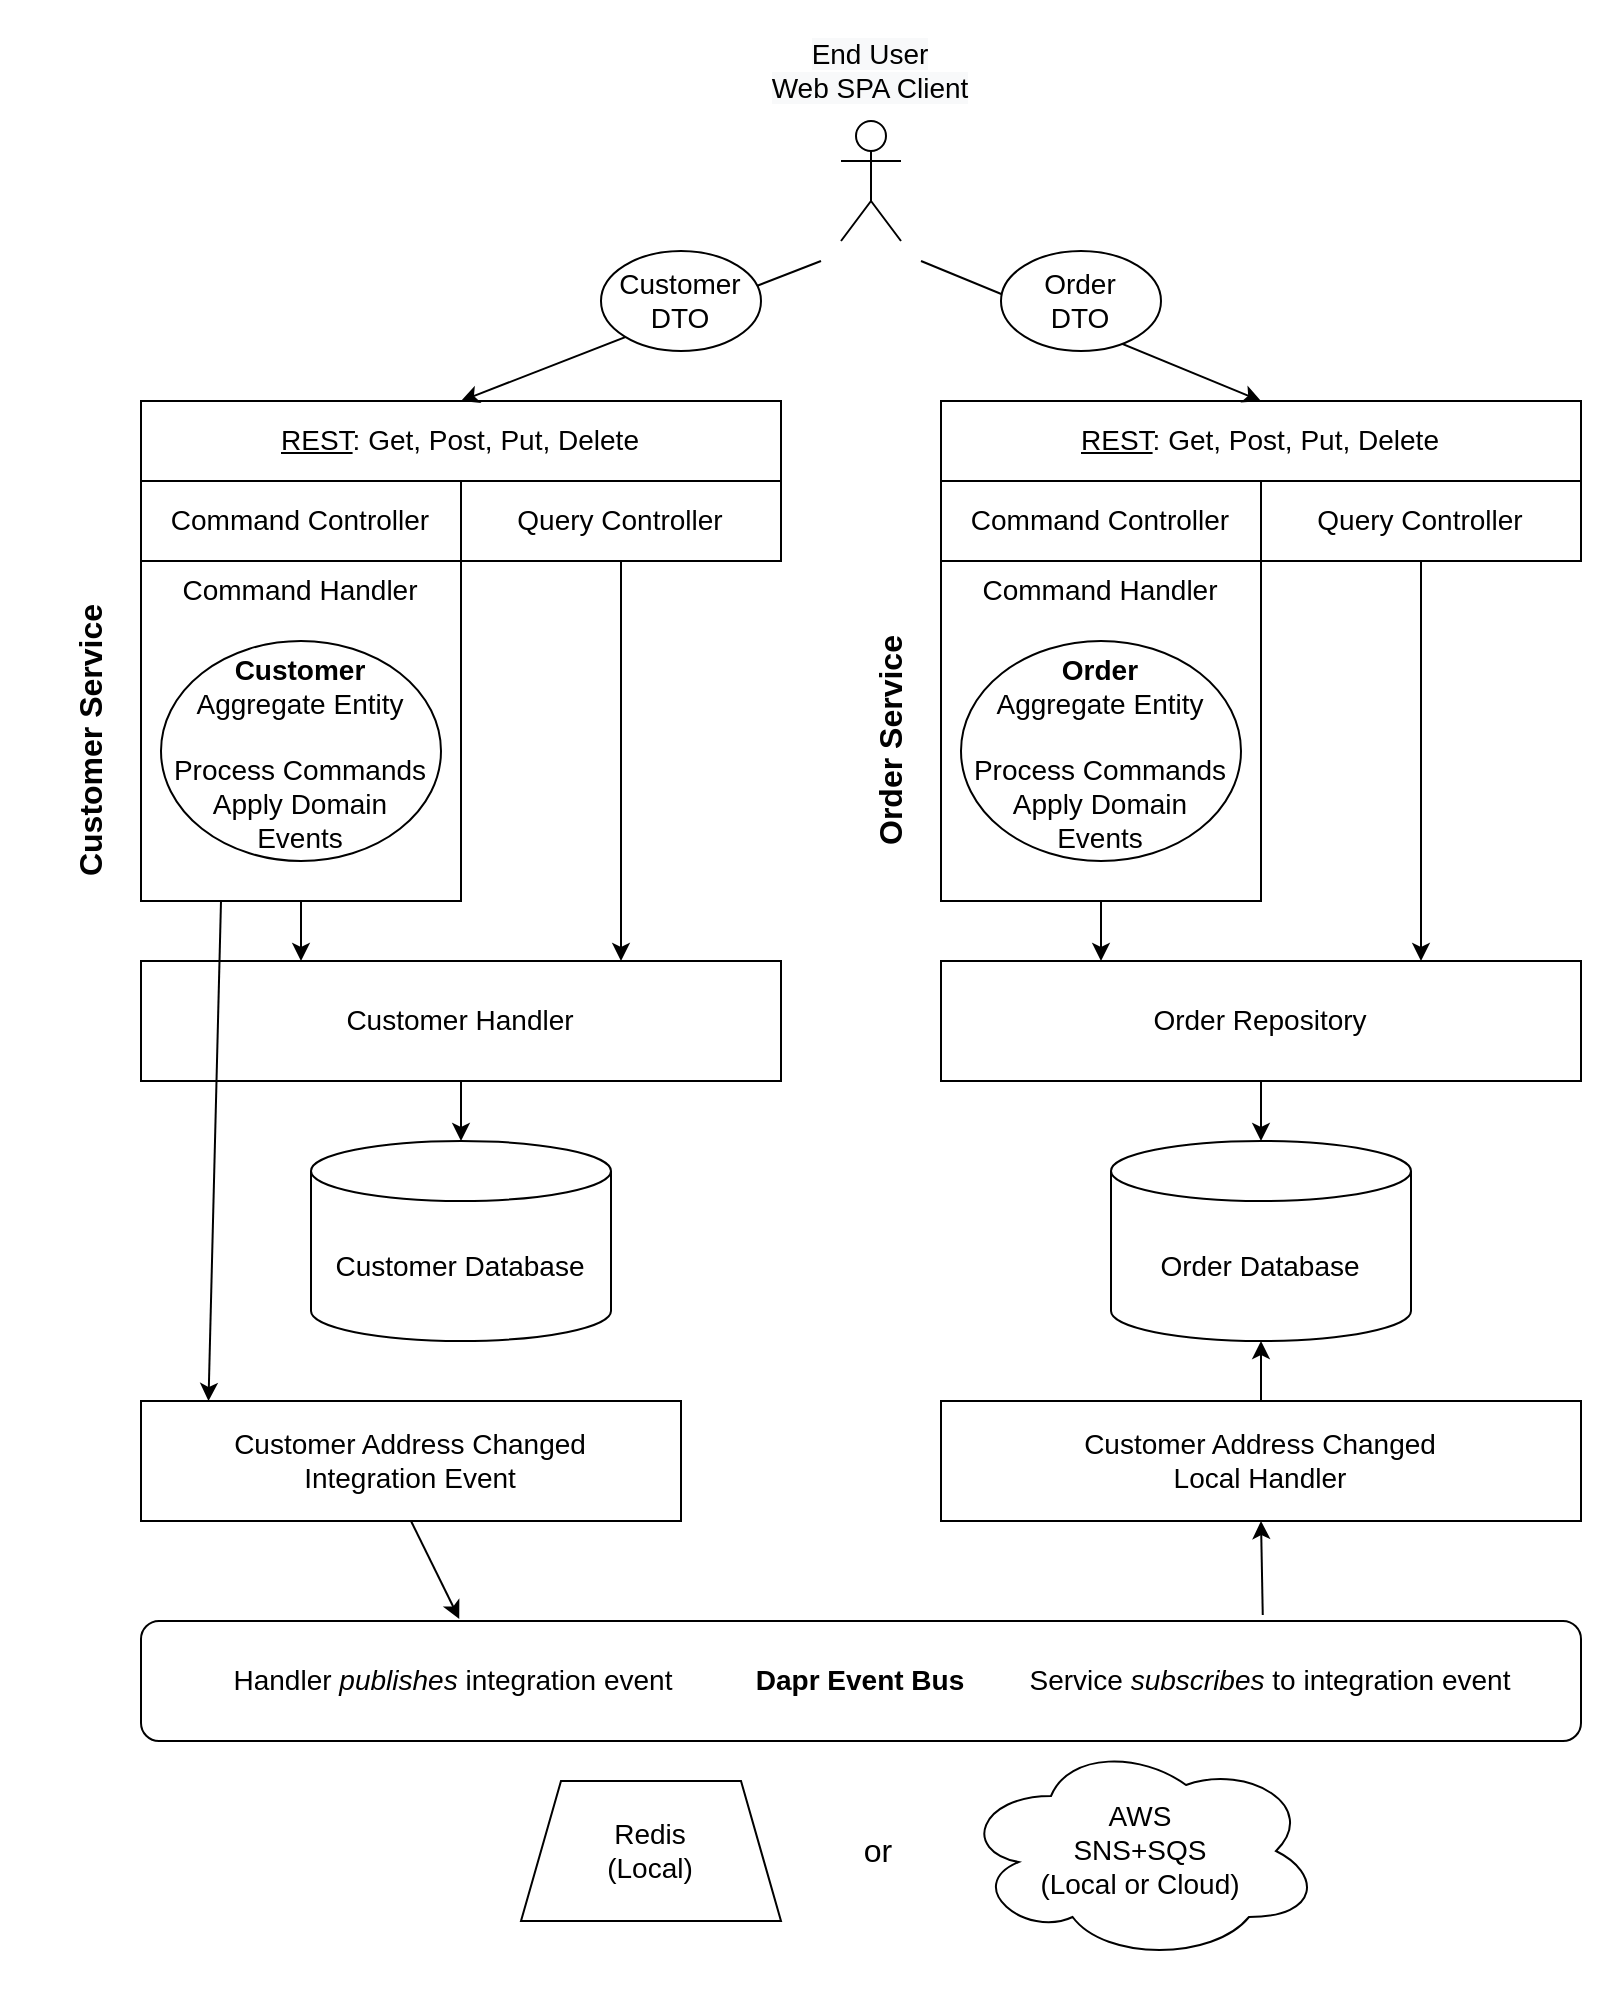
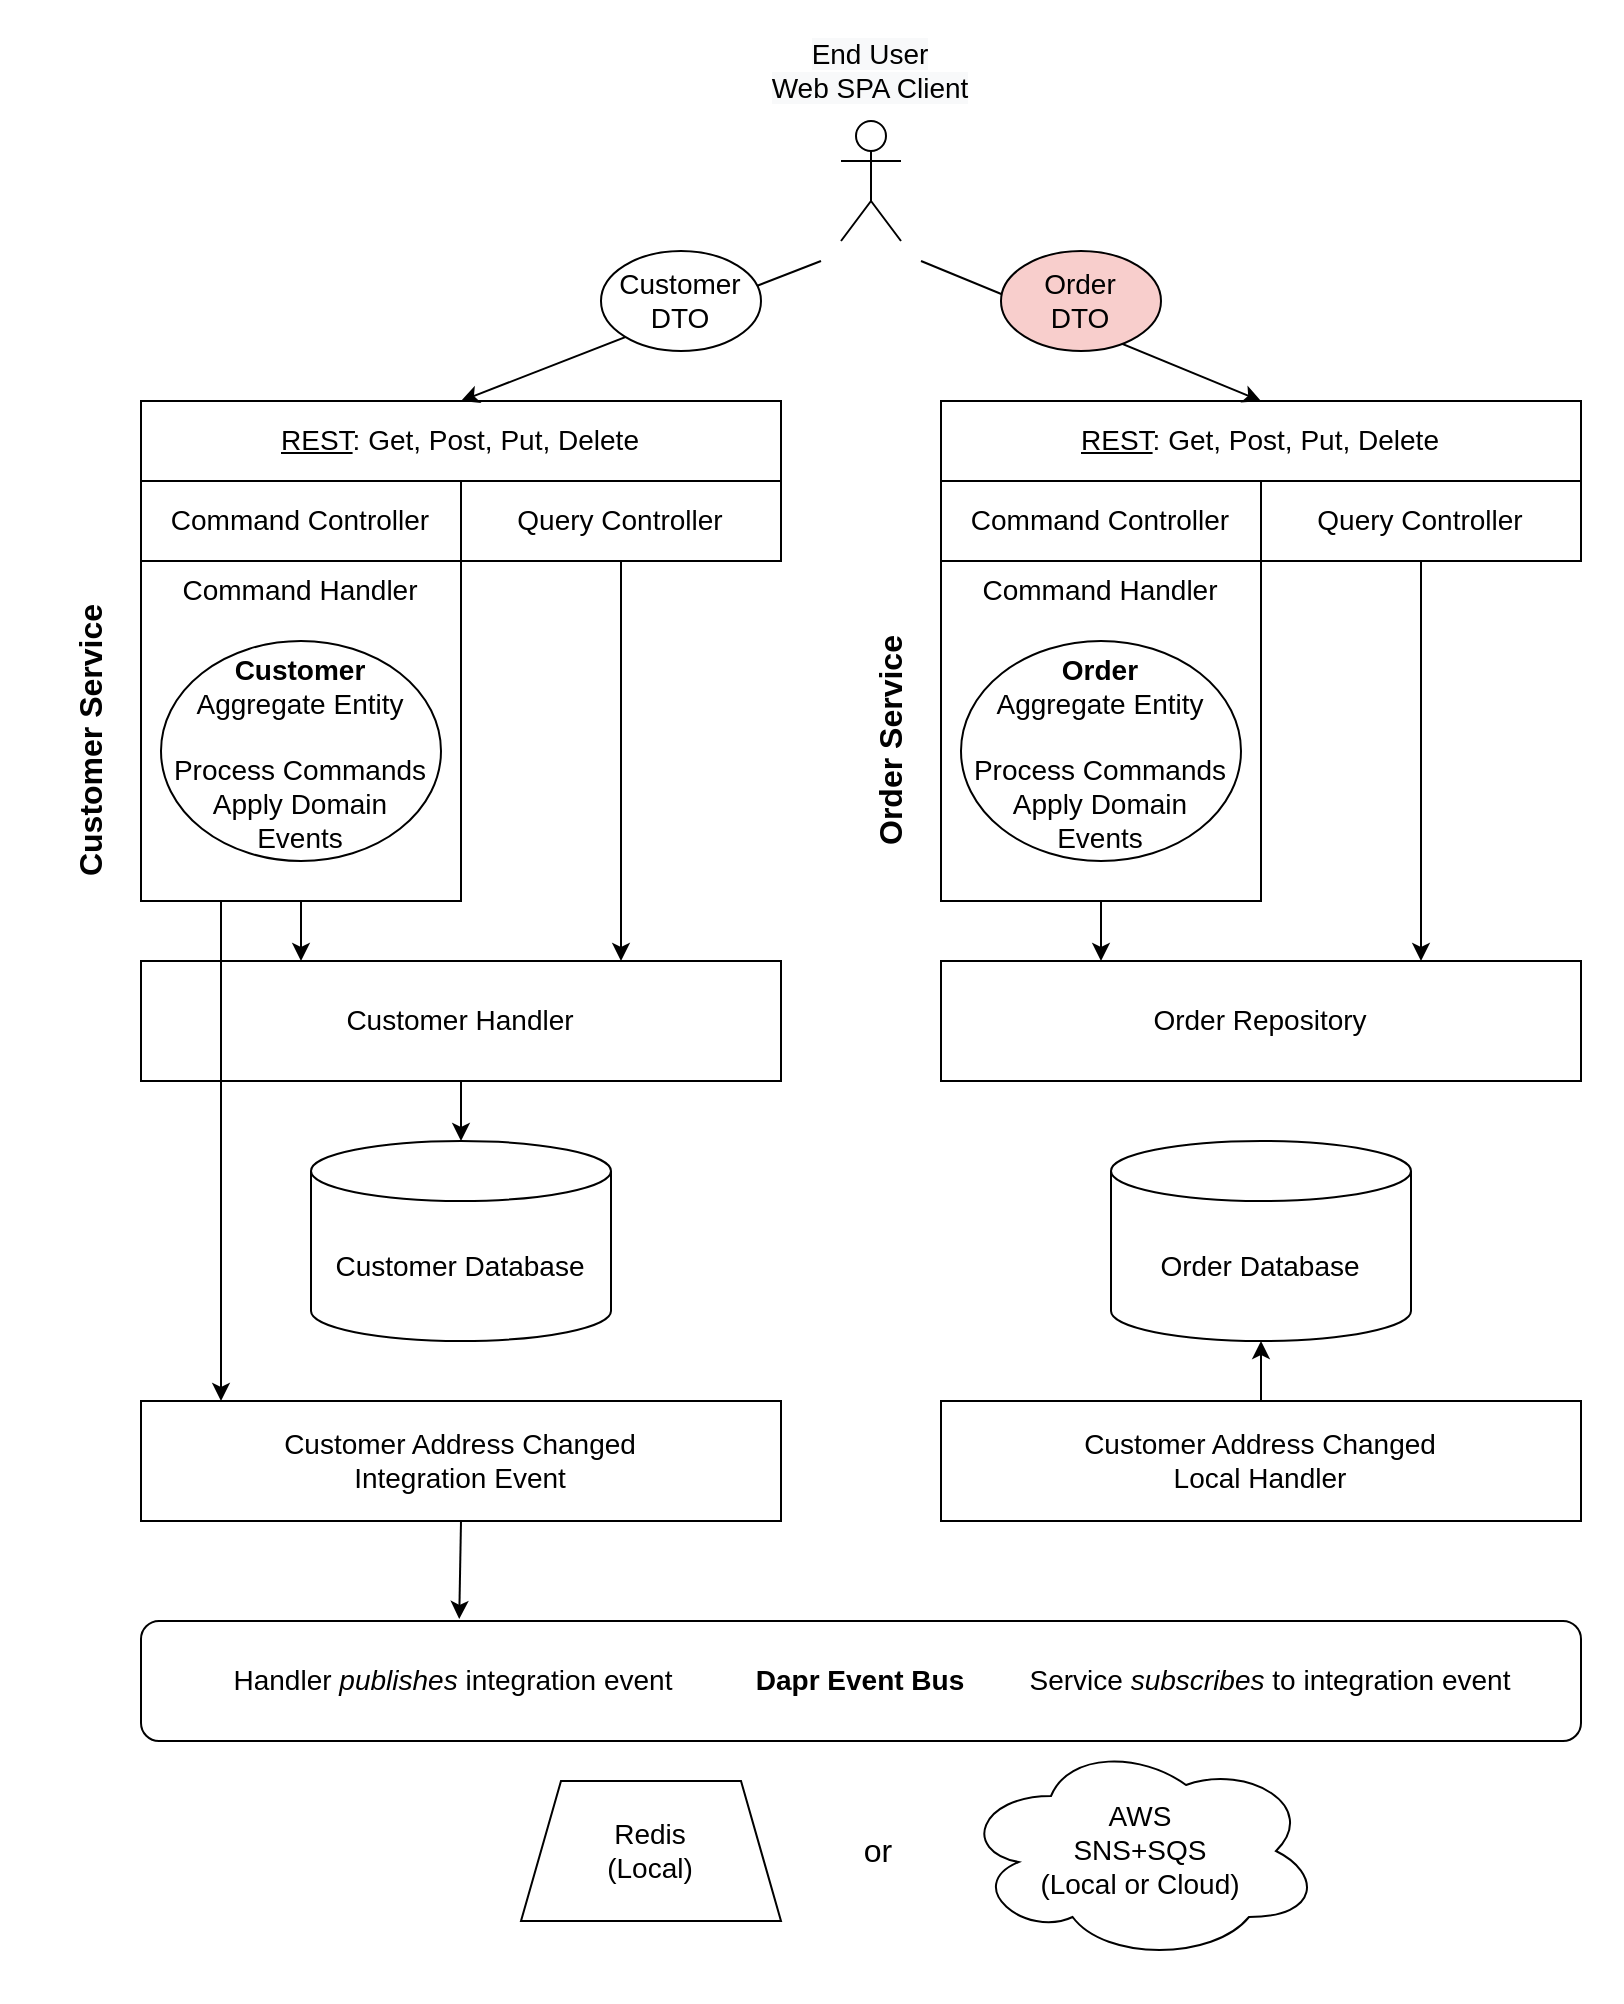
node "Order DTO": fillcolor #ffffff -> #f8cecc
edge "Order Repository" -> "Order Database": removed
node "Customer Address Changed Integration Event": size 540x120 -> 640x120
edge "Dapr Event Bus" -> "Customer Address Changed Local Handler": removed
